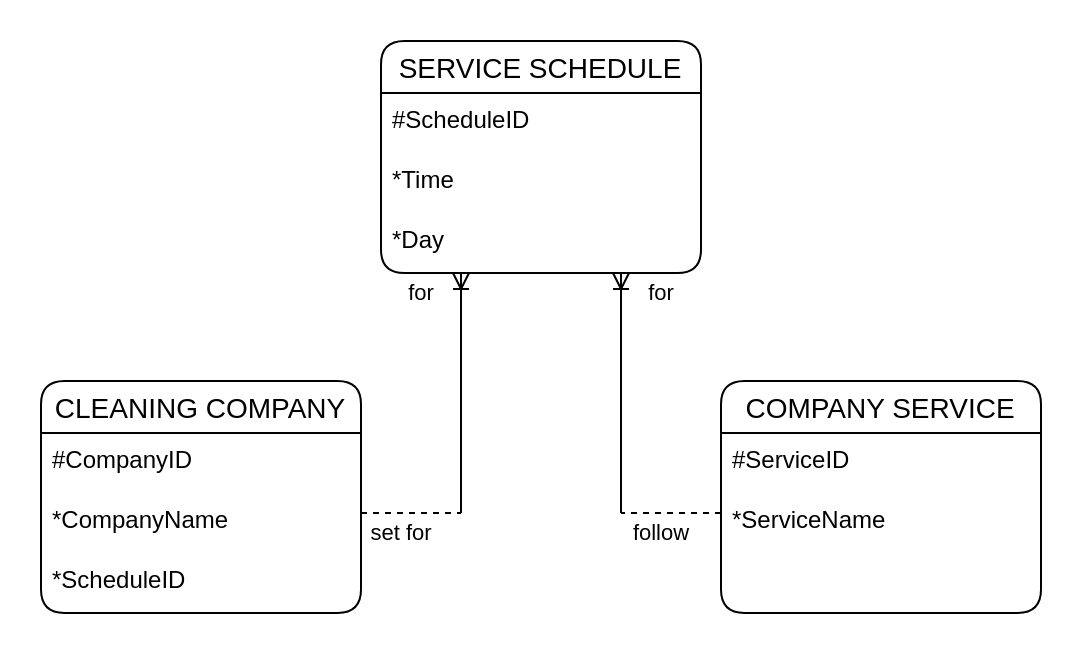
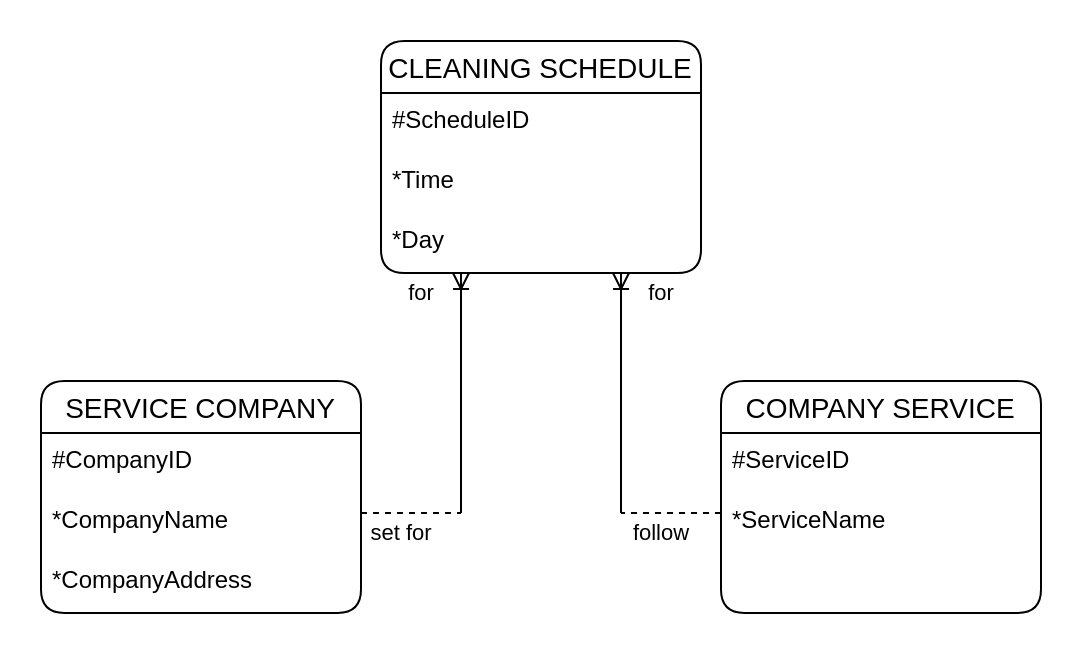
node "SERVICE SCHEDULE": label "SERVICE SCHEDULE" -> "CLEANING SCHEDULE"
node "CLEANING COMPANY": label "CLEANING COMPANY" -> "SERVICE COMPANY"
node "*ScheduleID": label "*ScheduleID" -> "*CompanyAddress"
